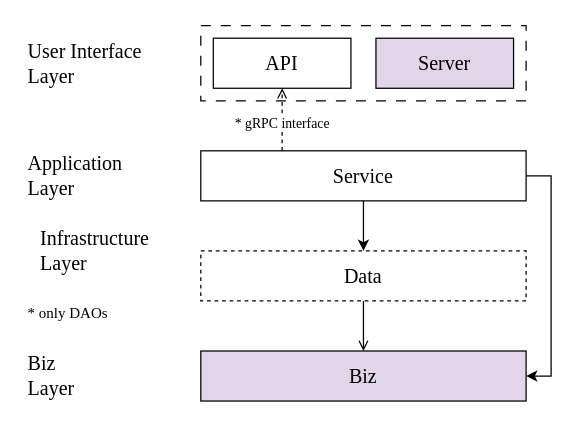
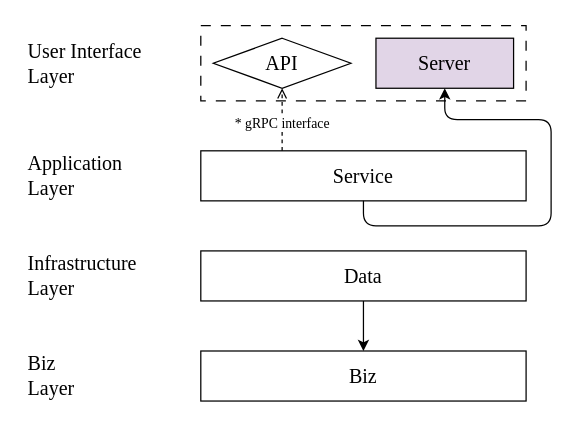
node "API": shape rectangle -> diamond
edge "Service" -> "Data": now "Service" -> "Server"
node "Infrastructure Layer": moved (107, 251) -> (94, 276)
node "Data": style dashed -> solid
edge "Service" -> "Biz": removed
node "* only DAOs": removed
edge "Data" -> "Biz": arrowhead open -> classic
node "Biz": fillcolor #e1d5e7 -> #ffffff
